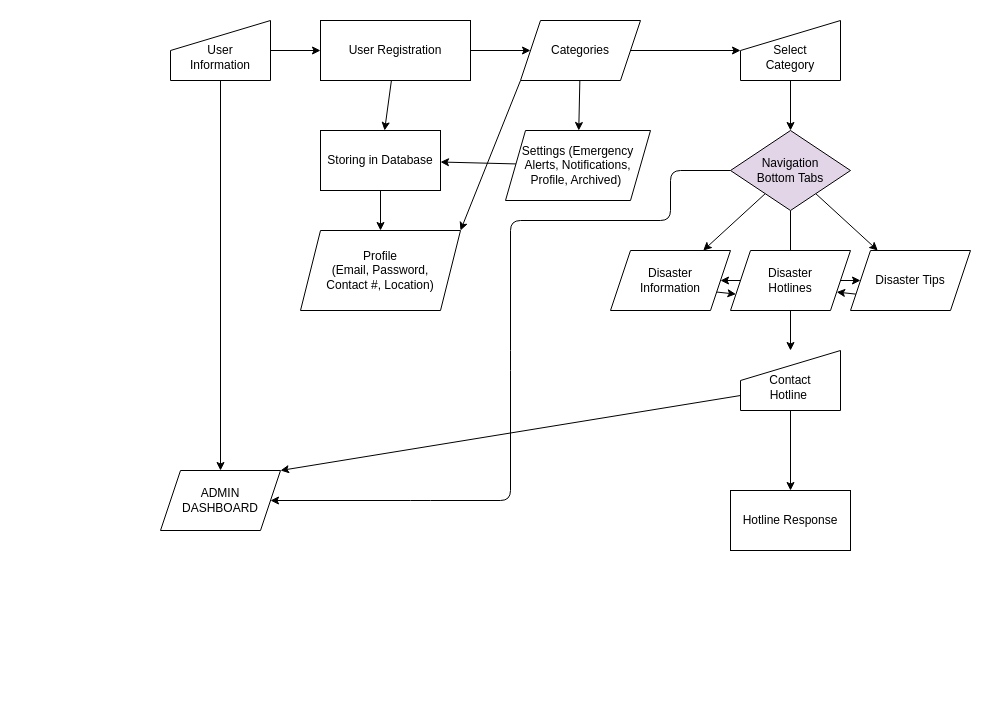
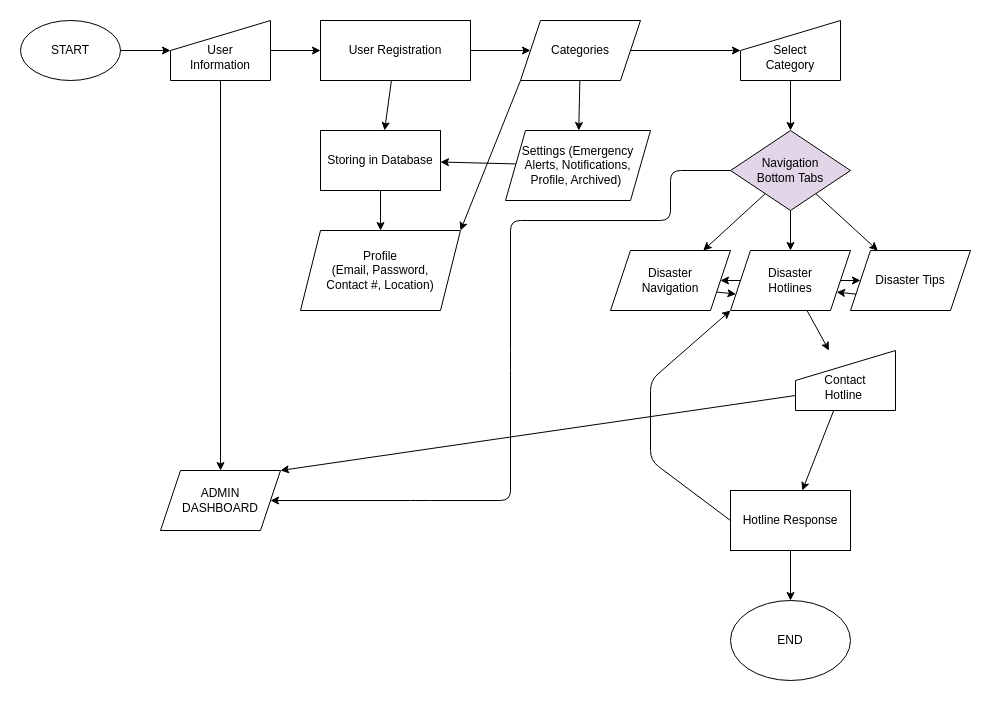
node "START": added
edge "START" -> "User Information": added
edge "Navigation Bottom Tabs" -- "Disaster Hotlines": arrowhead none -> classic
node "Disaster Information": label "Disaster Information" -> "Disaster Navigation"
node "Contact Hotline": moved (791, 381) -> (846, 381)
edge "Hotline Response" -> "Disaster Hotlines": added
edge "Hotline Response" -> "END": added
node "END": added
